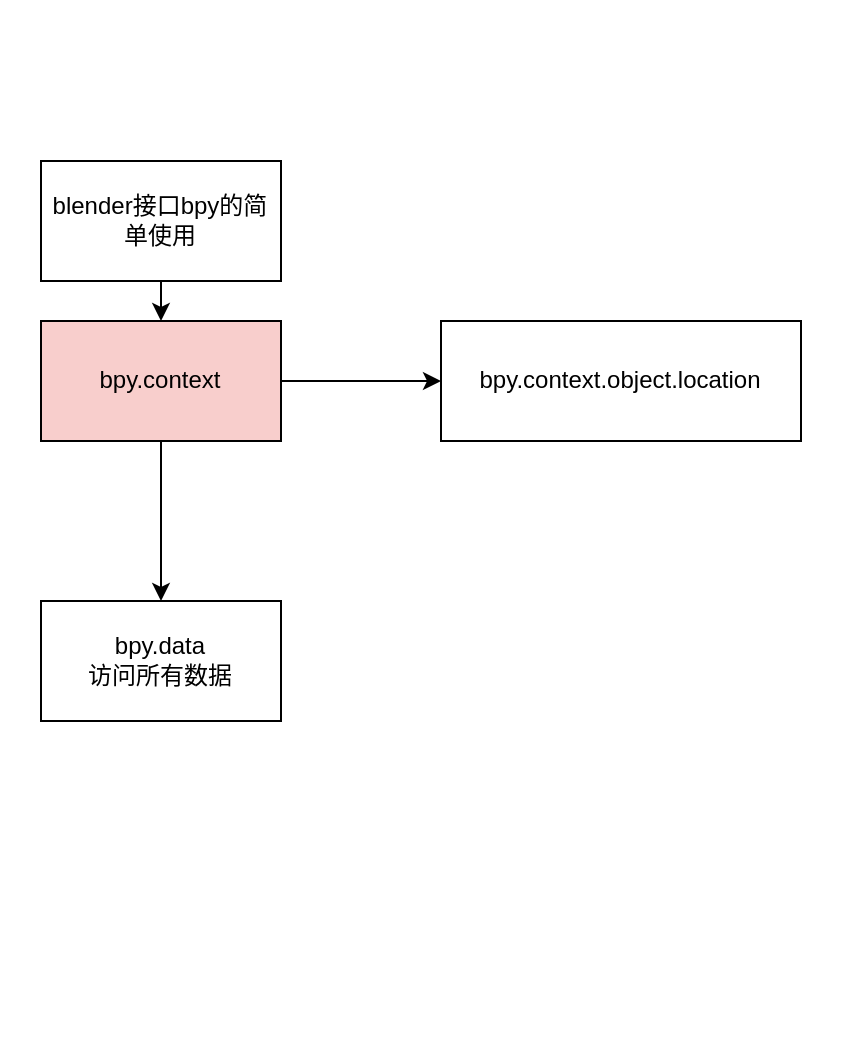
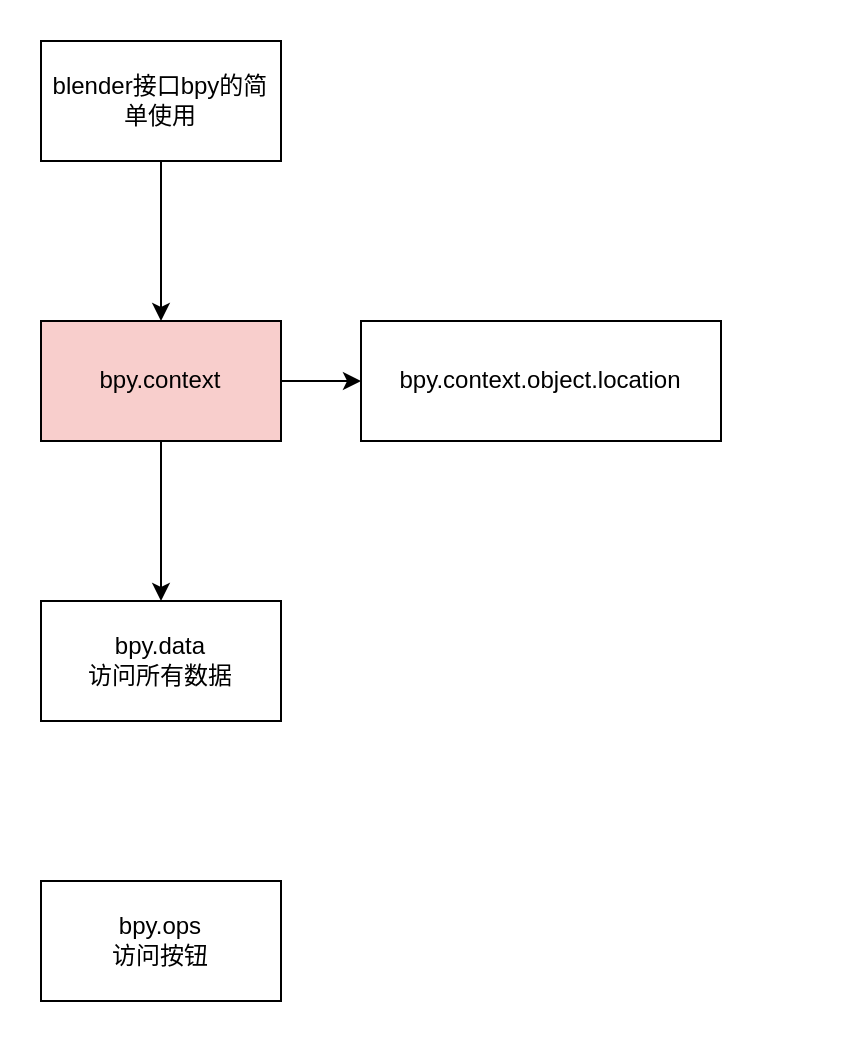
node "blender接口bpy的简单使用": moved (161, 221) -> (161, 101)
node "bpy.context.object.location": moved (621, 381) -> (541, 381)
node "bpy.ops 访问按钮": added
